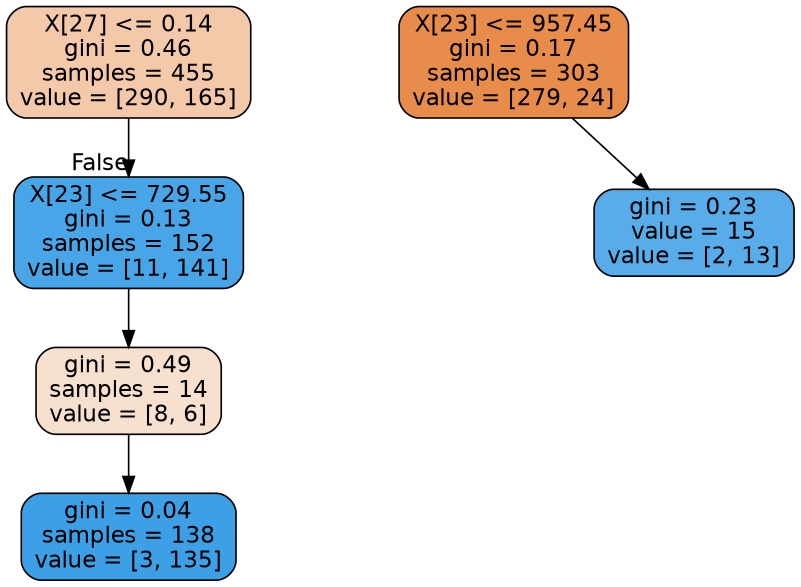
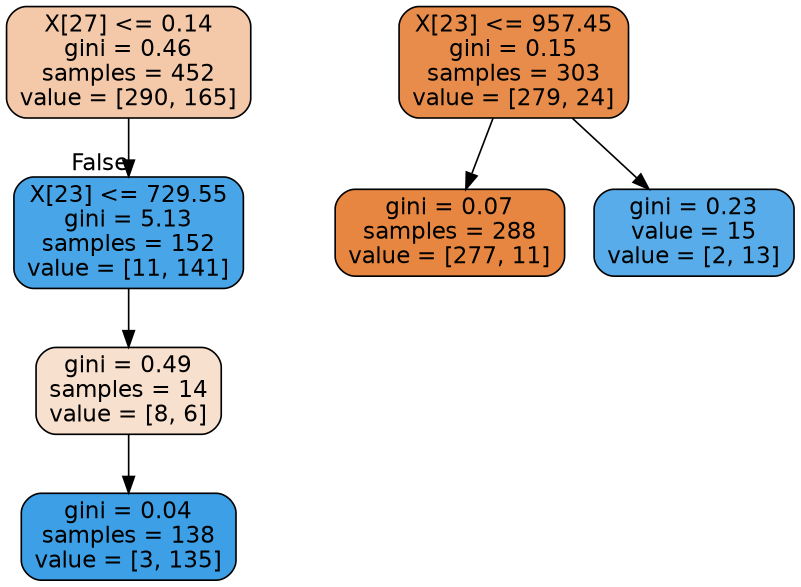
node "X[27] <= 0.14 gini = 0.46 samples = 455 value = [290, 165]": label "X[27] <= 0.14 gini = 0.46 samples = 455 value = [290, 165]" -> "X[27] <= 0.14 gini = 0.46 samples = 452 value = [290, 165]"
node "X[23] <= 957.45 gini = 0.17 samples = 303 value = [279, 24]": label "X[23] <= 957.45 gini = 0.17 samples = 303 value = [279, 24]" -> "X[23] <= 957.45 gini = 0.15 samples = 303 value = [279, 24]"
node "X[23] <= 729.55 gini = 0.13 samples = 152 value = [11, 141]": label "X[23] <= 729.55 gini = 0.13 samples = 152 value = [11, 141]" -> "X[23] <= 729.55 gini = 5.13 samples = 152 value = [11, 141]"
node "gini = 0.07 samples = 288 value = [277, 11]": added
